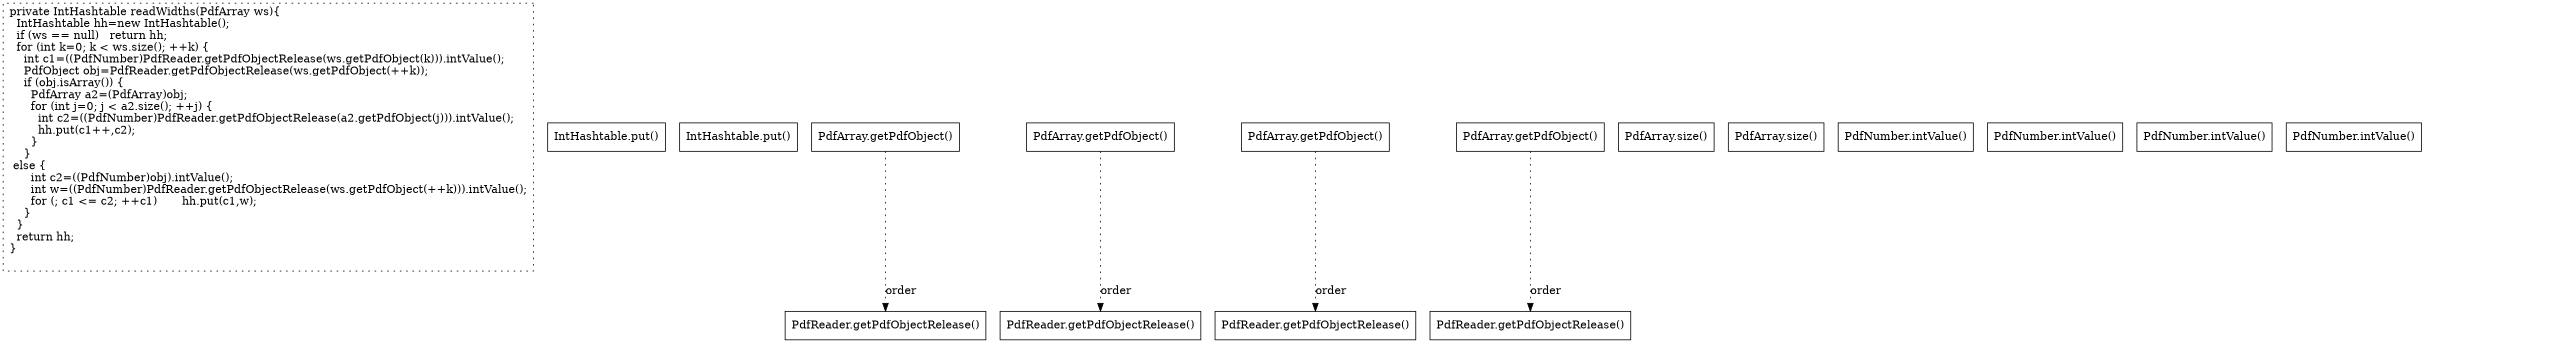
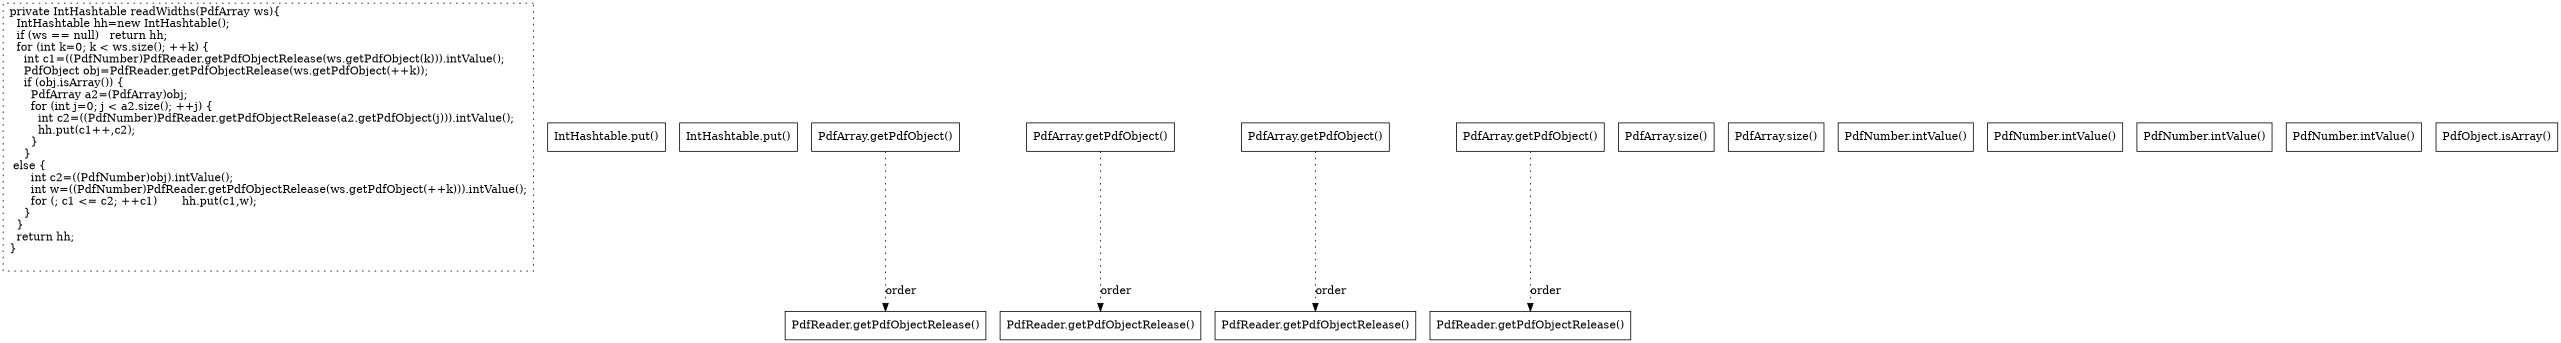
node "PdfObject.isArray()": added
